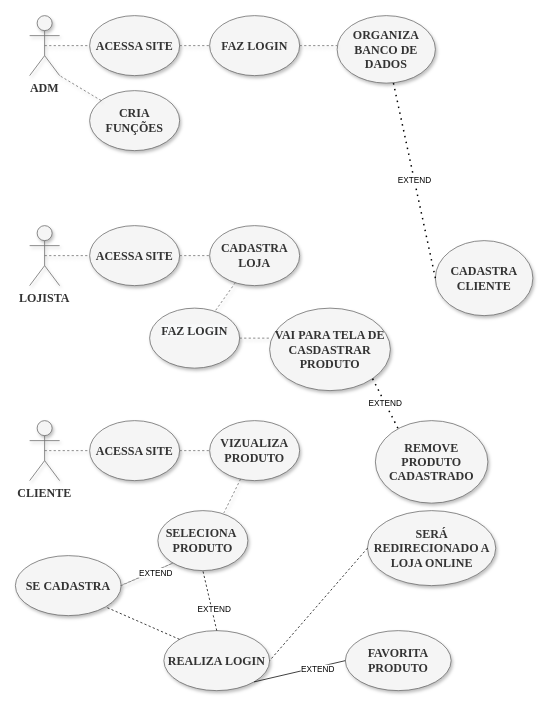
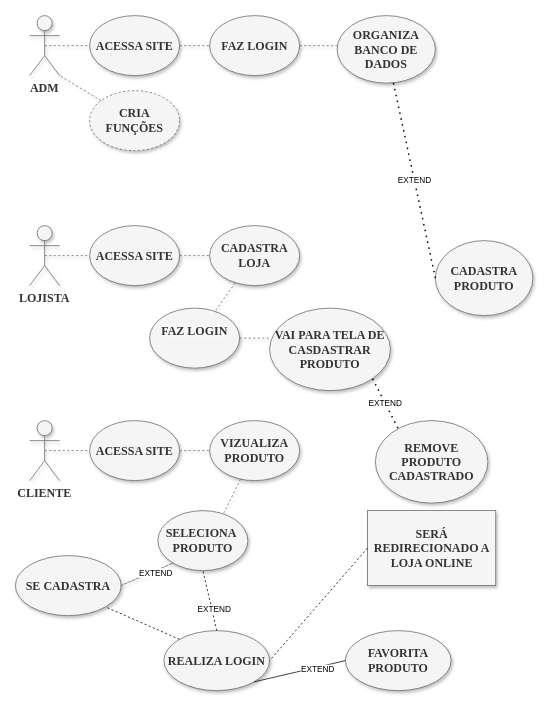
node "CRIA FUNÇÕES": style solid -> dashed
node "CADASTRA CLIENTE": label "CADASTRA CLIENTE" -> "CADASTRA PRODUTO"
node "SERÁ REDIRECIONADO A LOJA ONLINE": shape ellipse -> rectangle
